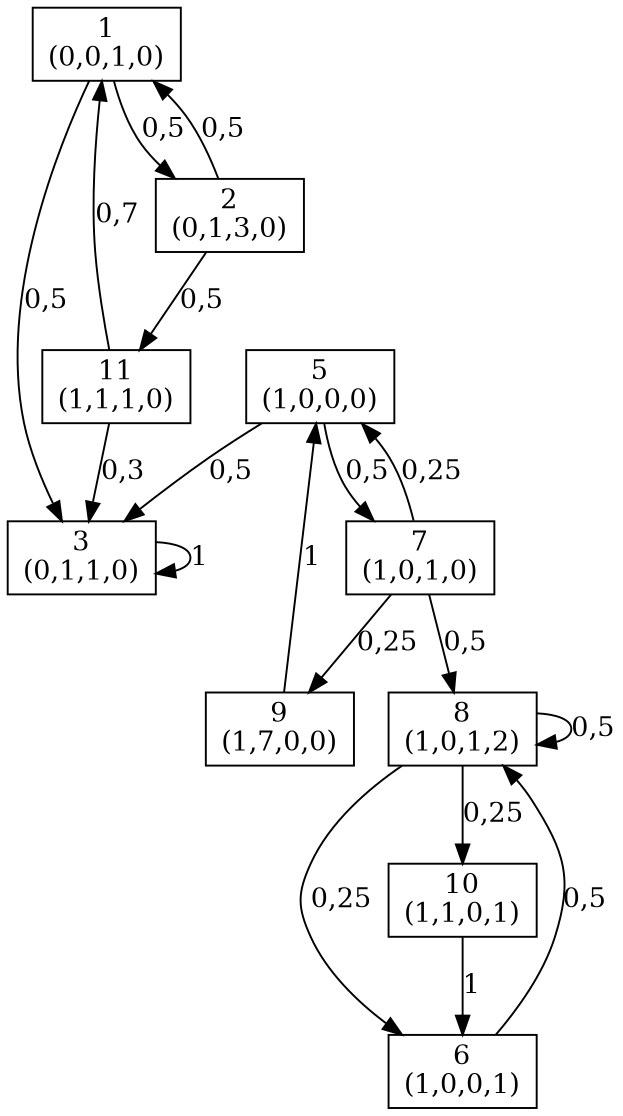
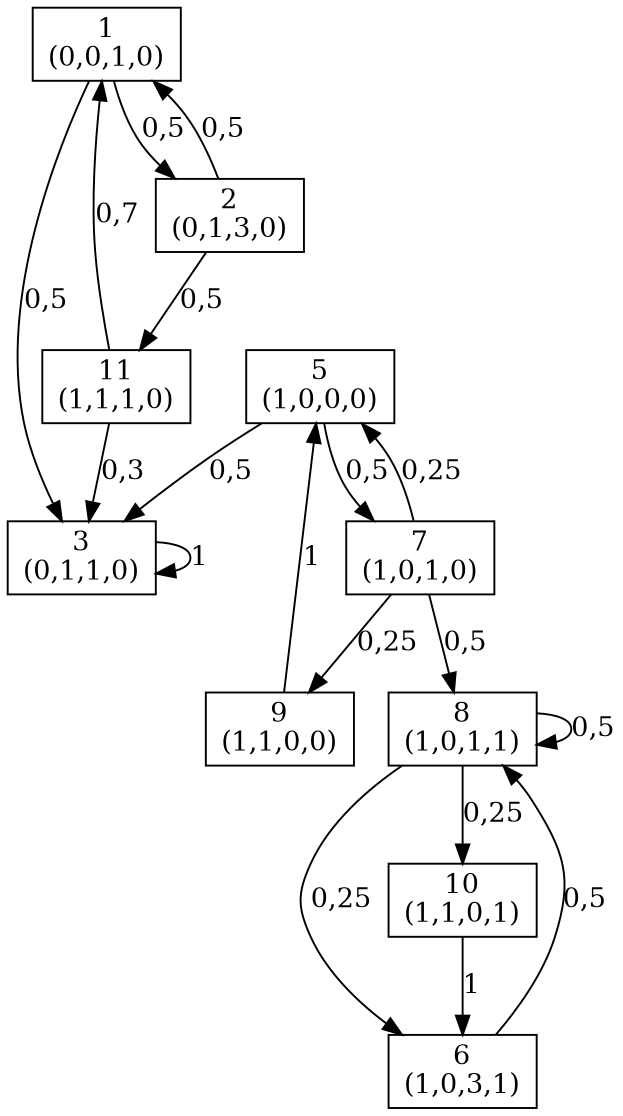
node "9 (1,7,0,0)": label "9 (1,7,0,0)" -> "9 (1,1,0,0)"
node "8 (1,0,1,2)": label "8 (1,0,1,2)" -> "8 (1,0,1,1)"
node "6 (1,0,0,1)": label "6 (1,0,0,1)" -> "6 (1,0,3,1)"
